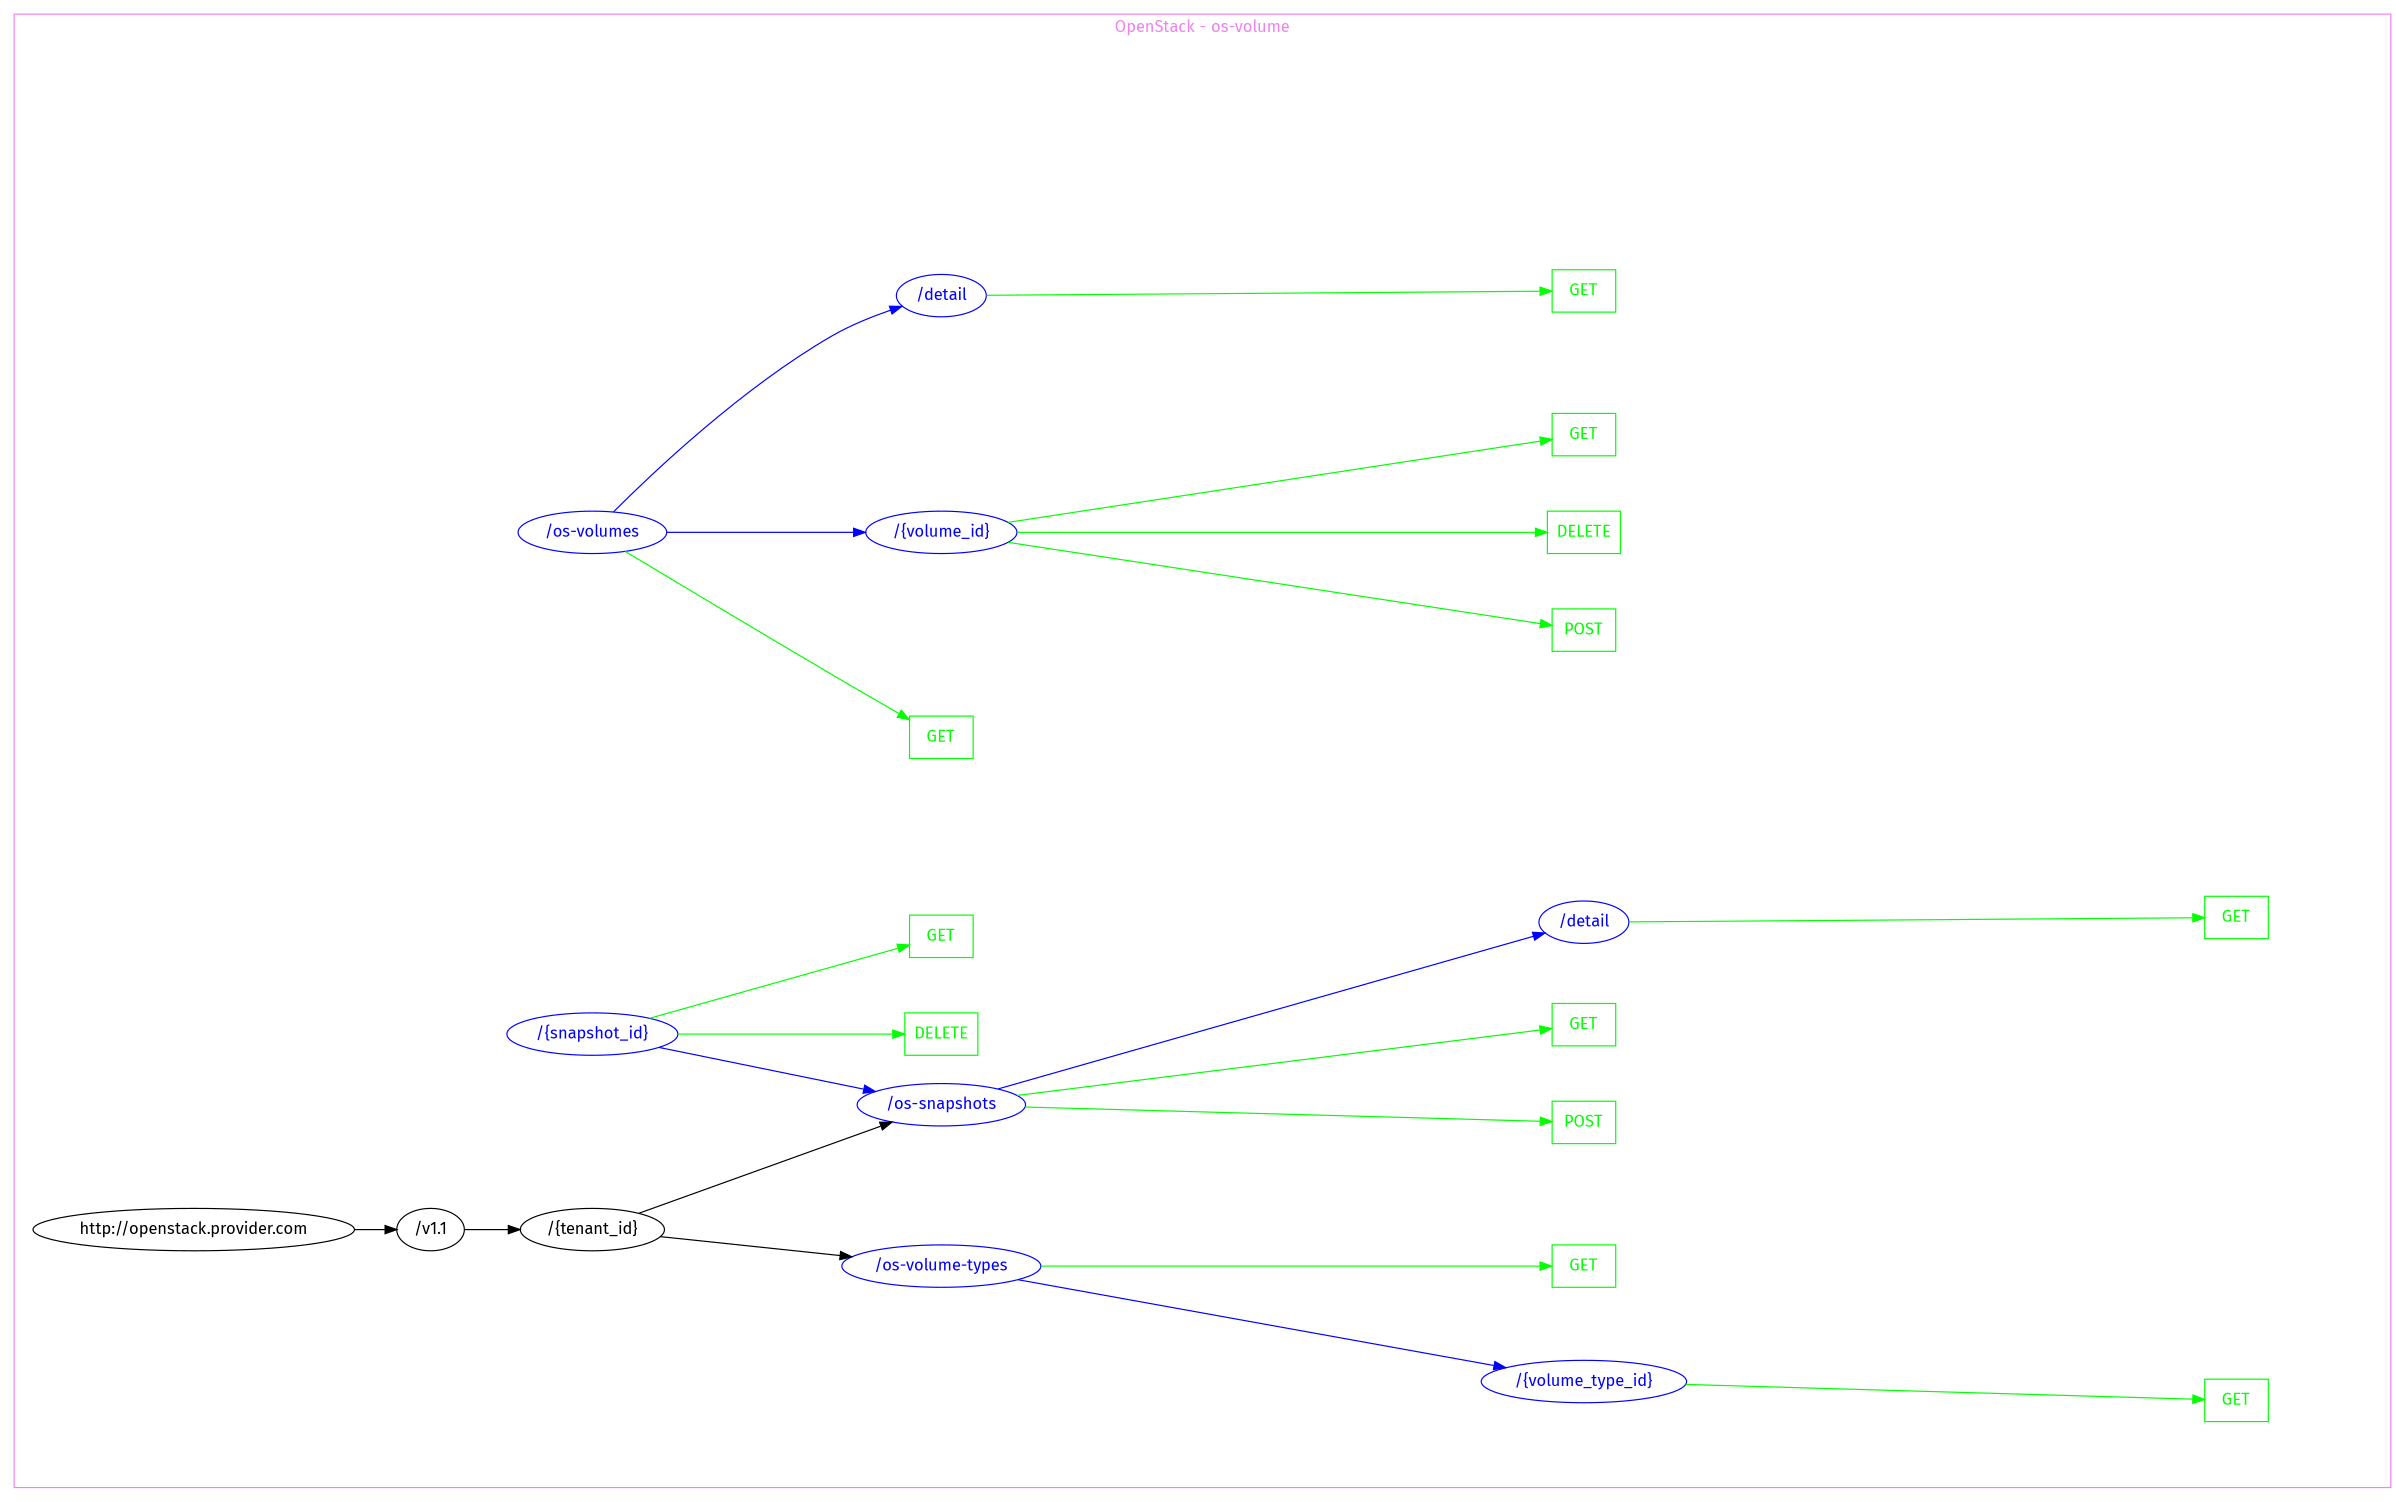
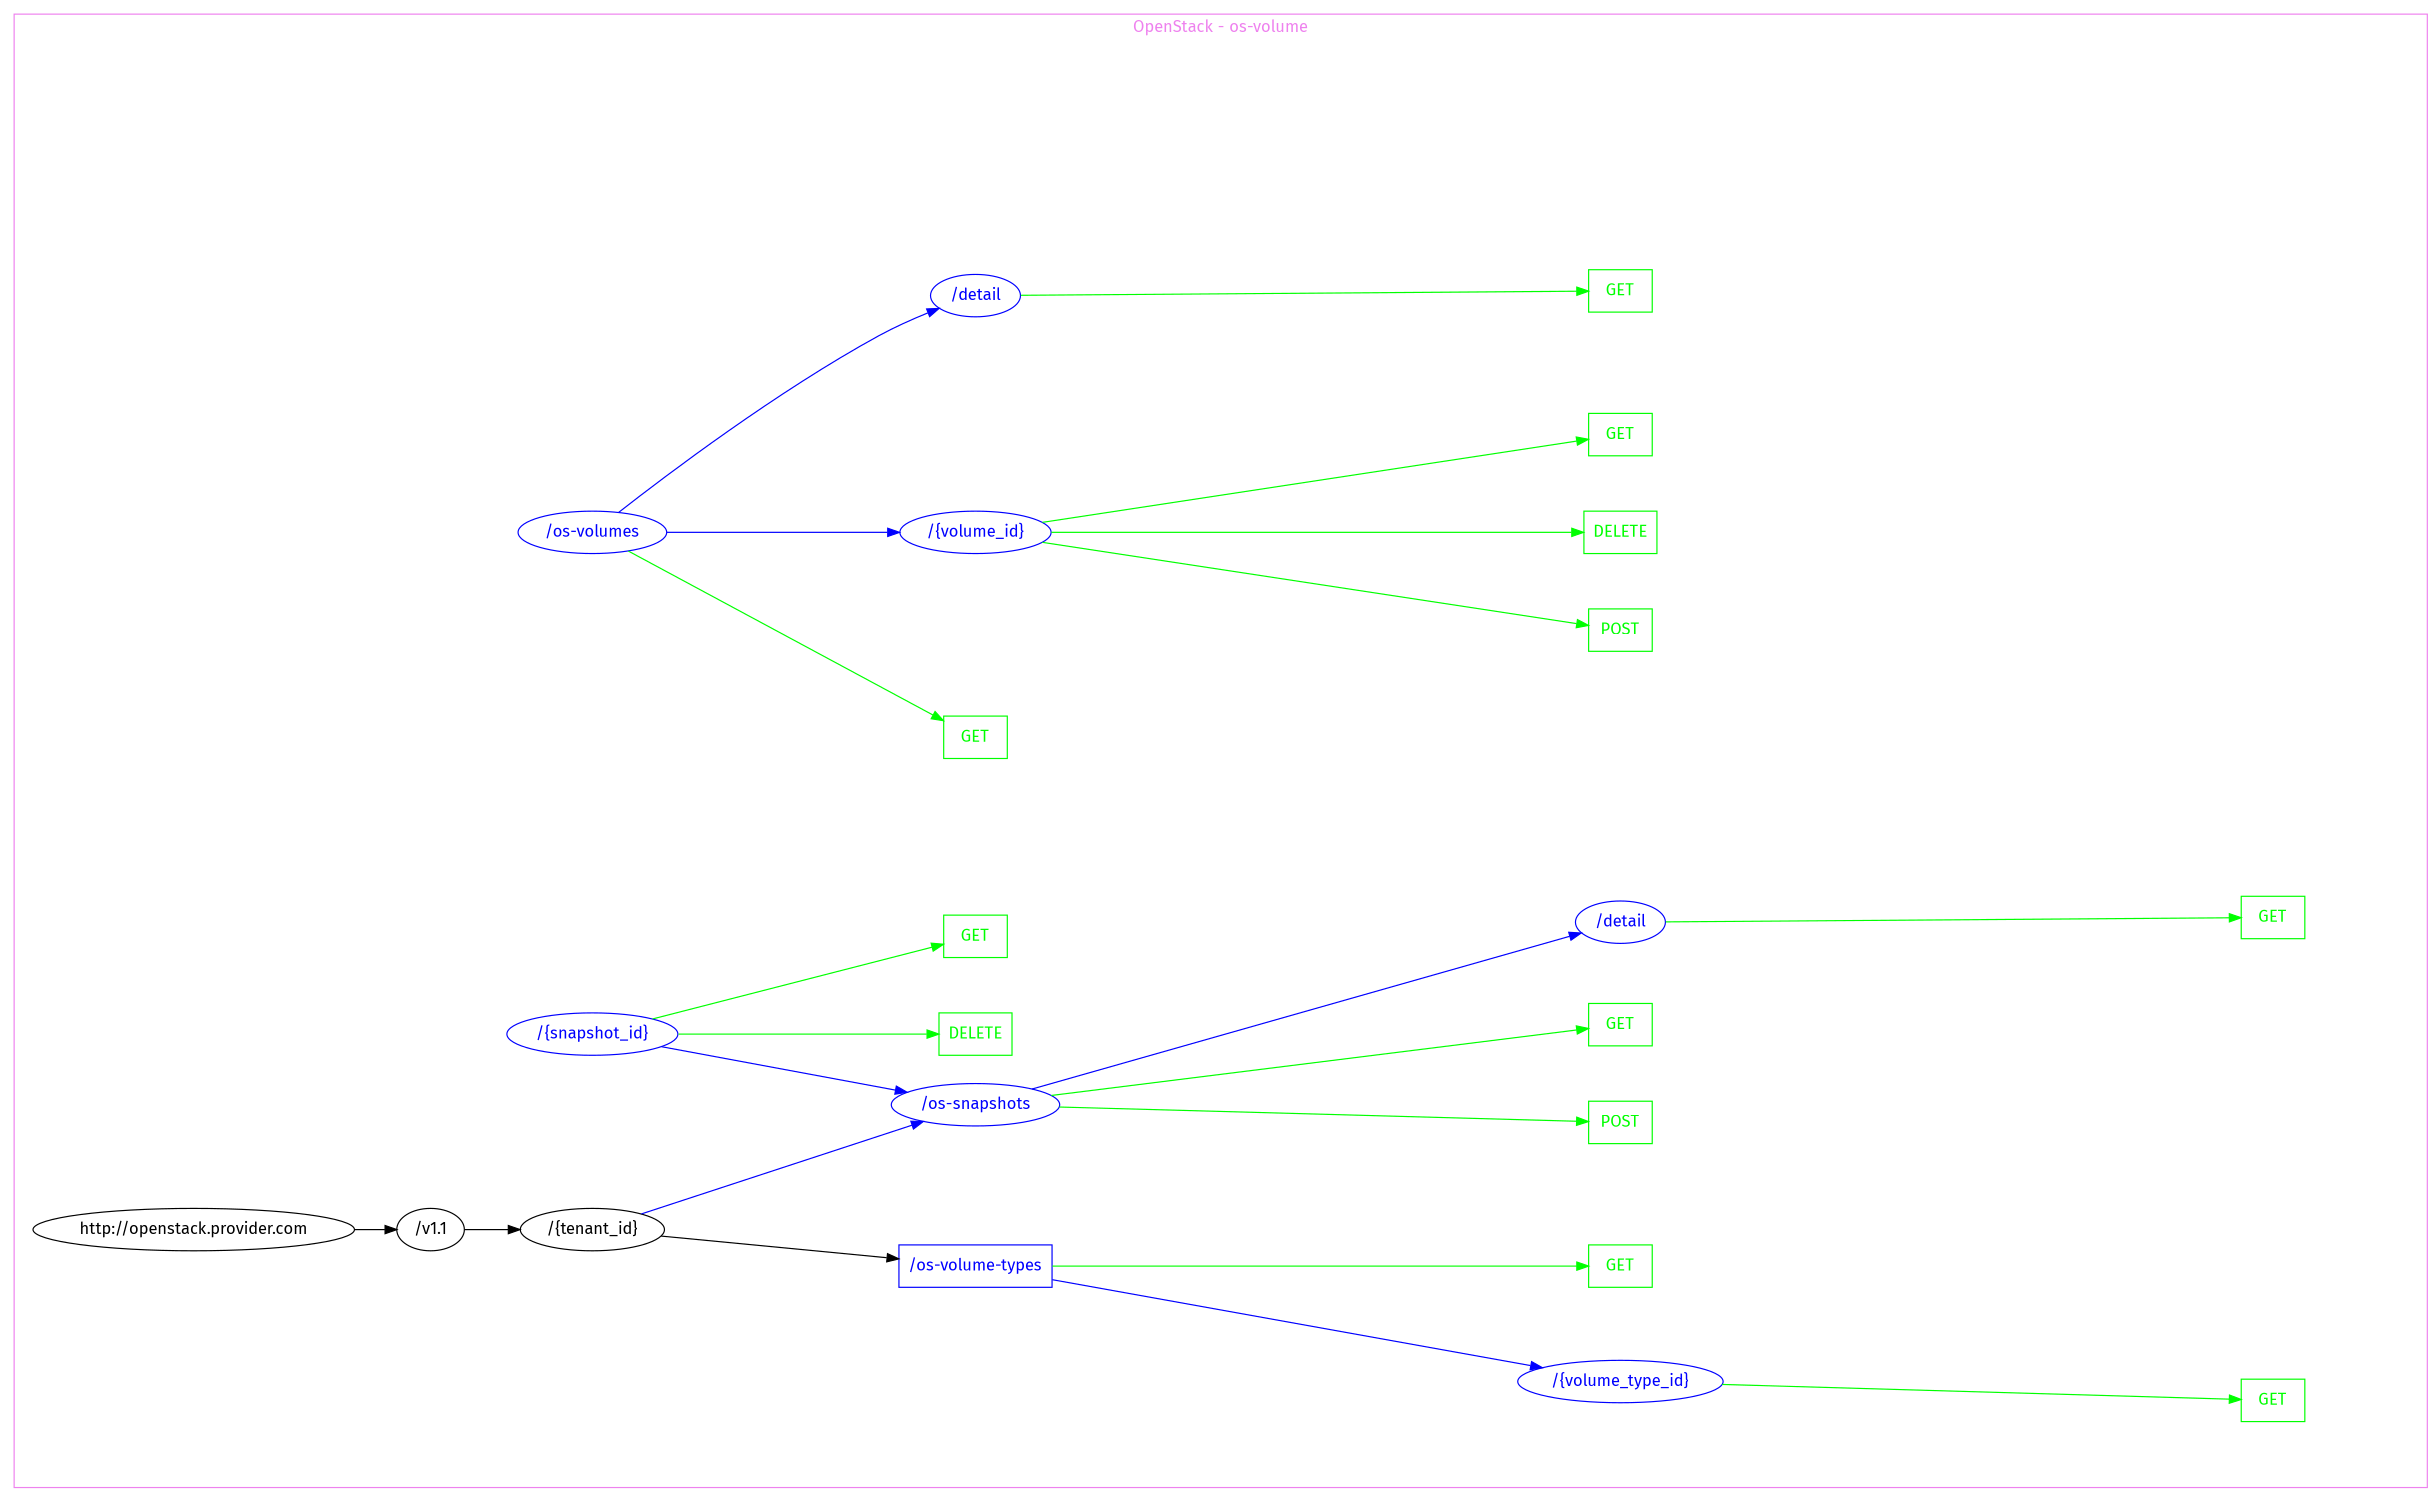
edge "/{tenant_id}" -> "/os-snapshots": color black -> blue
node "/os-volume-types": shape ellipse -> box
